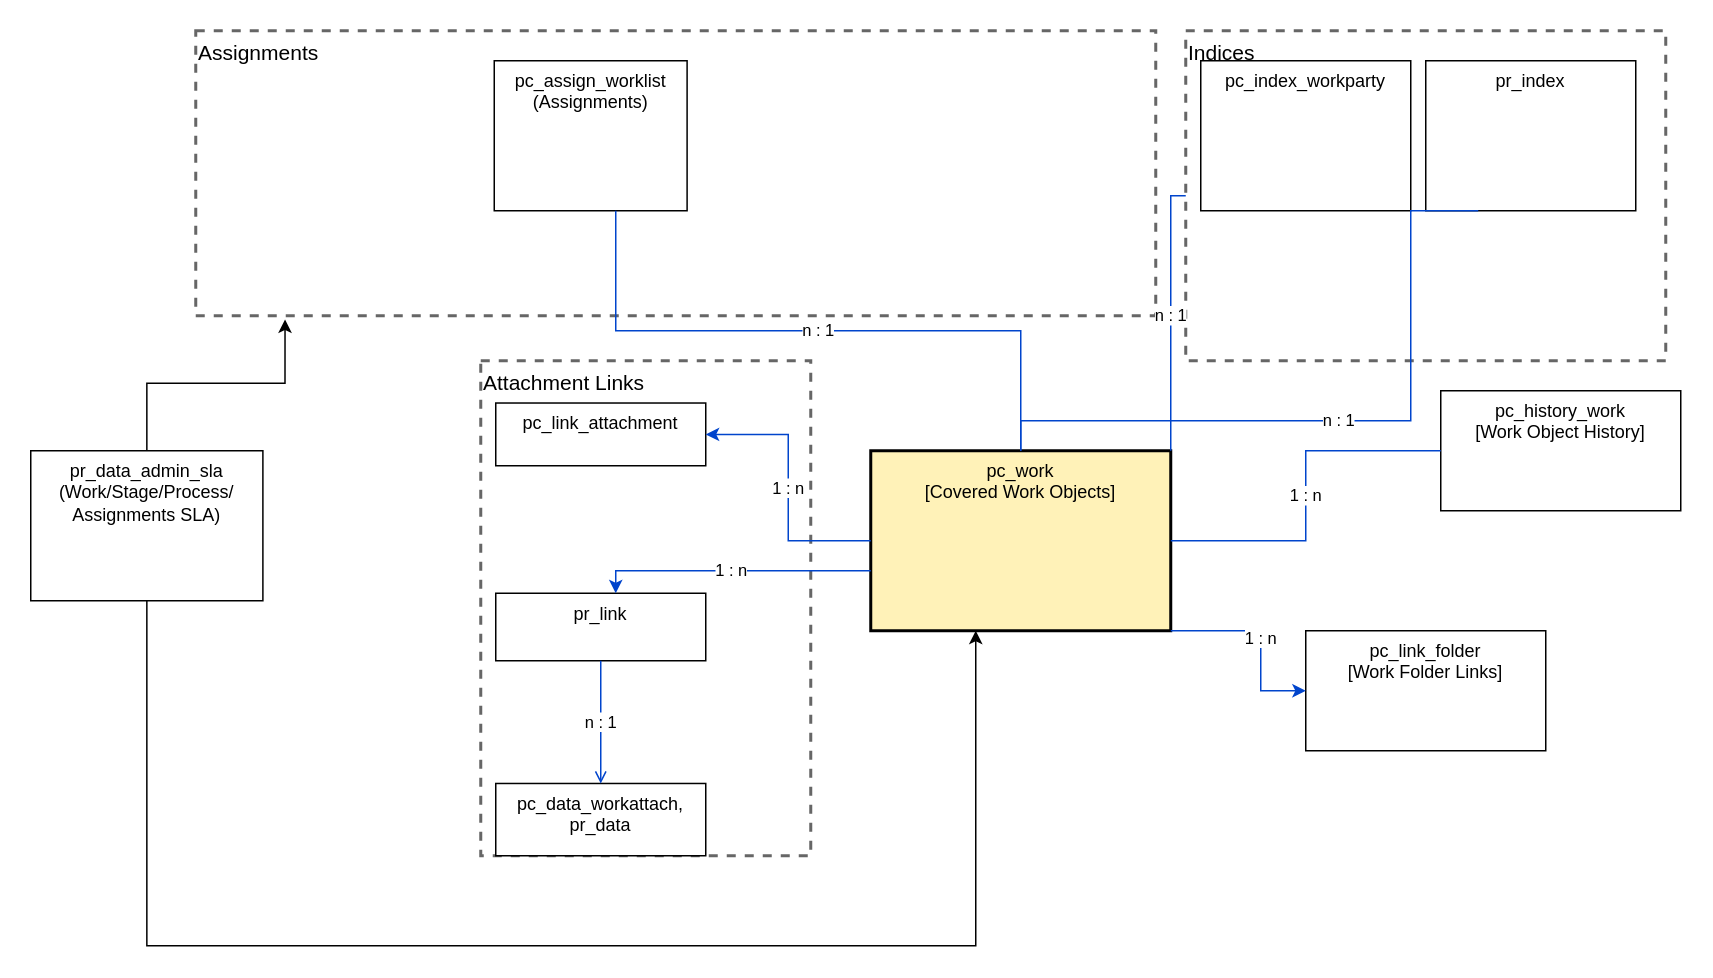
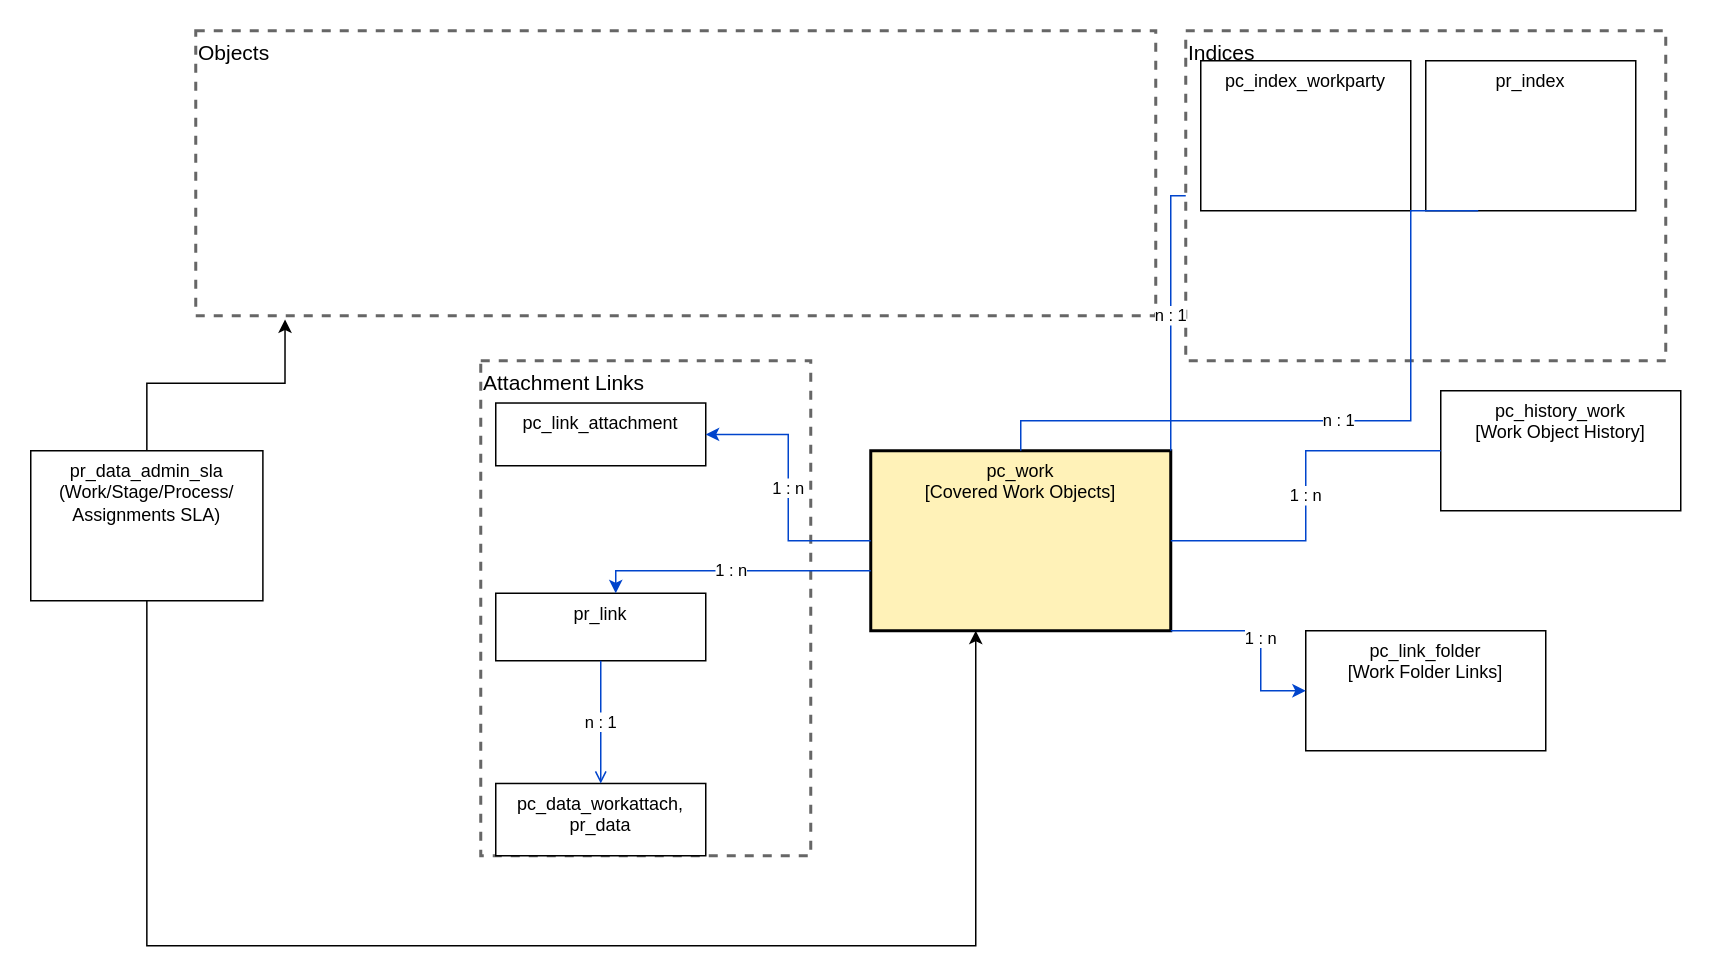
node "Assignments": label "Assignments" -> "Objects"
node "pc_assign_worklist (Assignments)": removed
edge "pc_assign_worklist (Assignments)" -- "pc_work [Covered Work Objects]": removed, label "n : 1"
